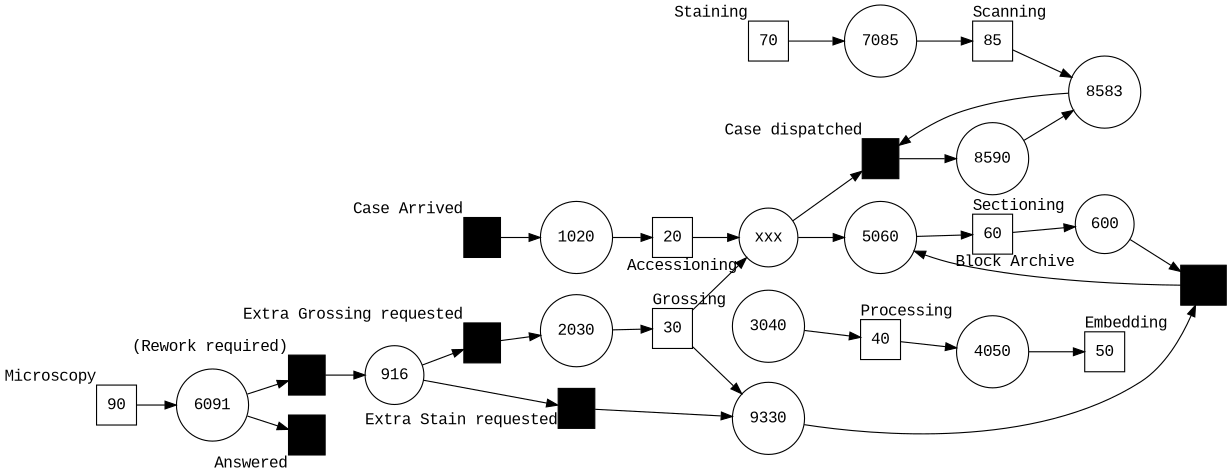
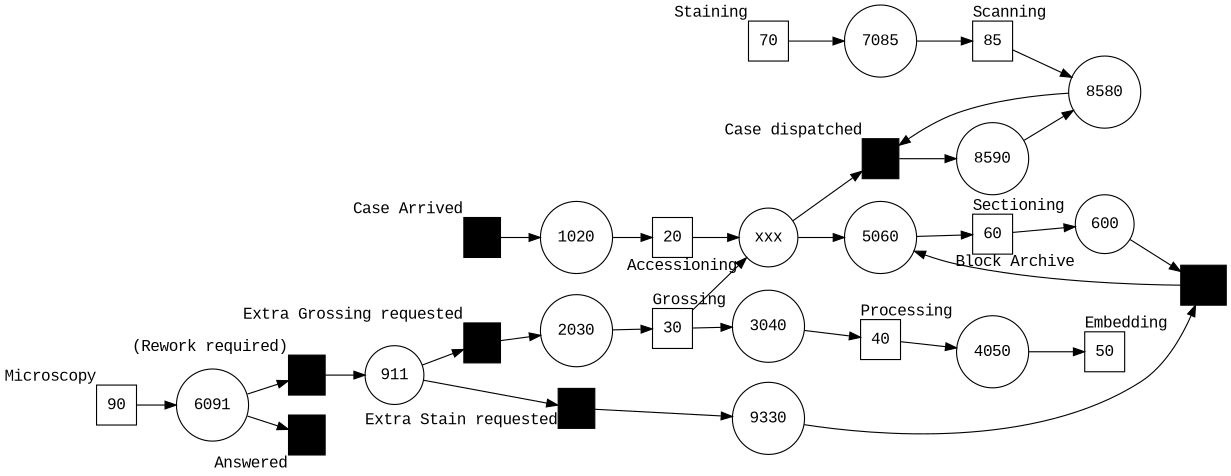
node "8583": label "8583" -> "8580"
edge "30 Grossing" -> "9330": now "30 Grossing" -> "3040"
node "916": label "916" -> "911"
